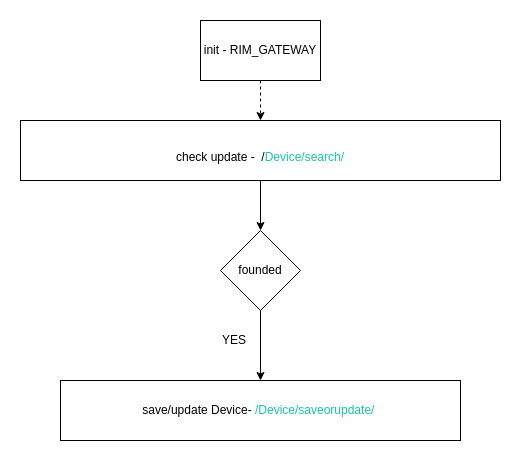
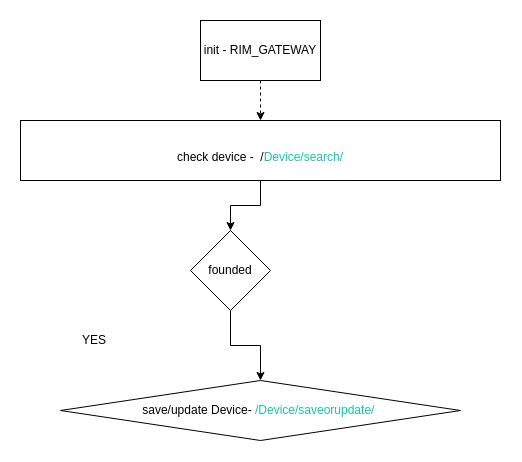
node "check update - /Device/search/": label "check update - /Device/search/" -> "check device - /Device/search/"
node "founded": moved (261, 271) -> (231, 271)
node "YES": moved (235, 341) -> (95, 341)
node "save/update Device- /Device/saveorupdate/": shape rectangle -> diamond
